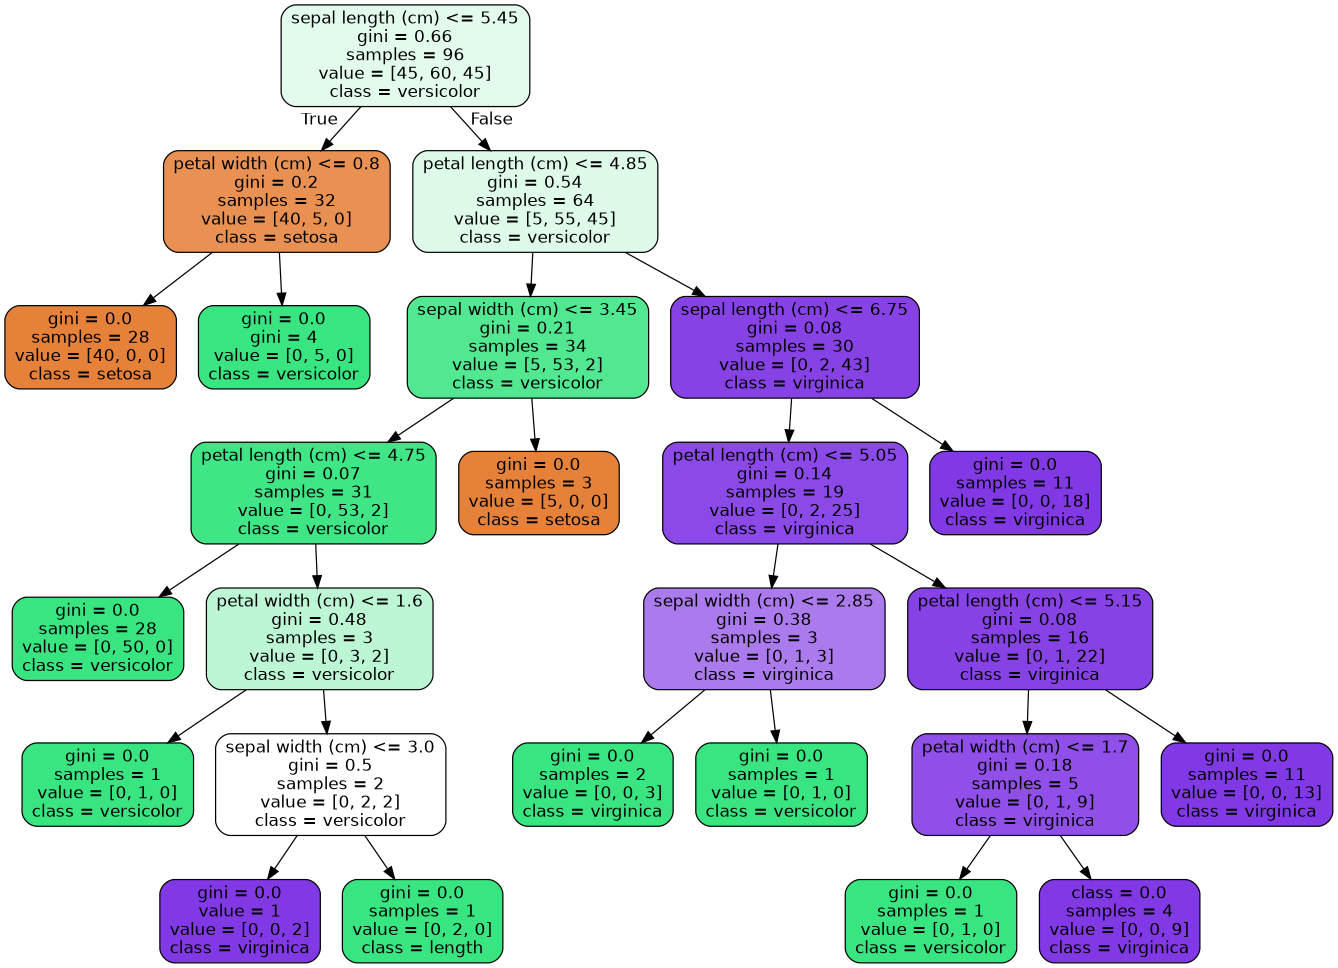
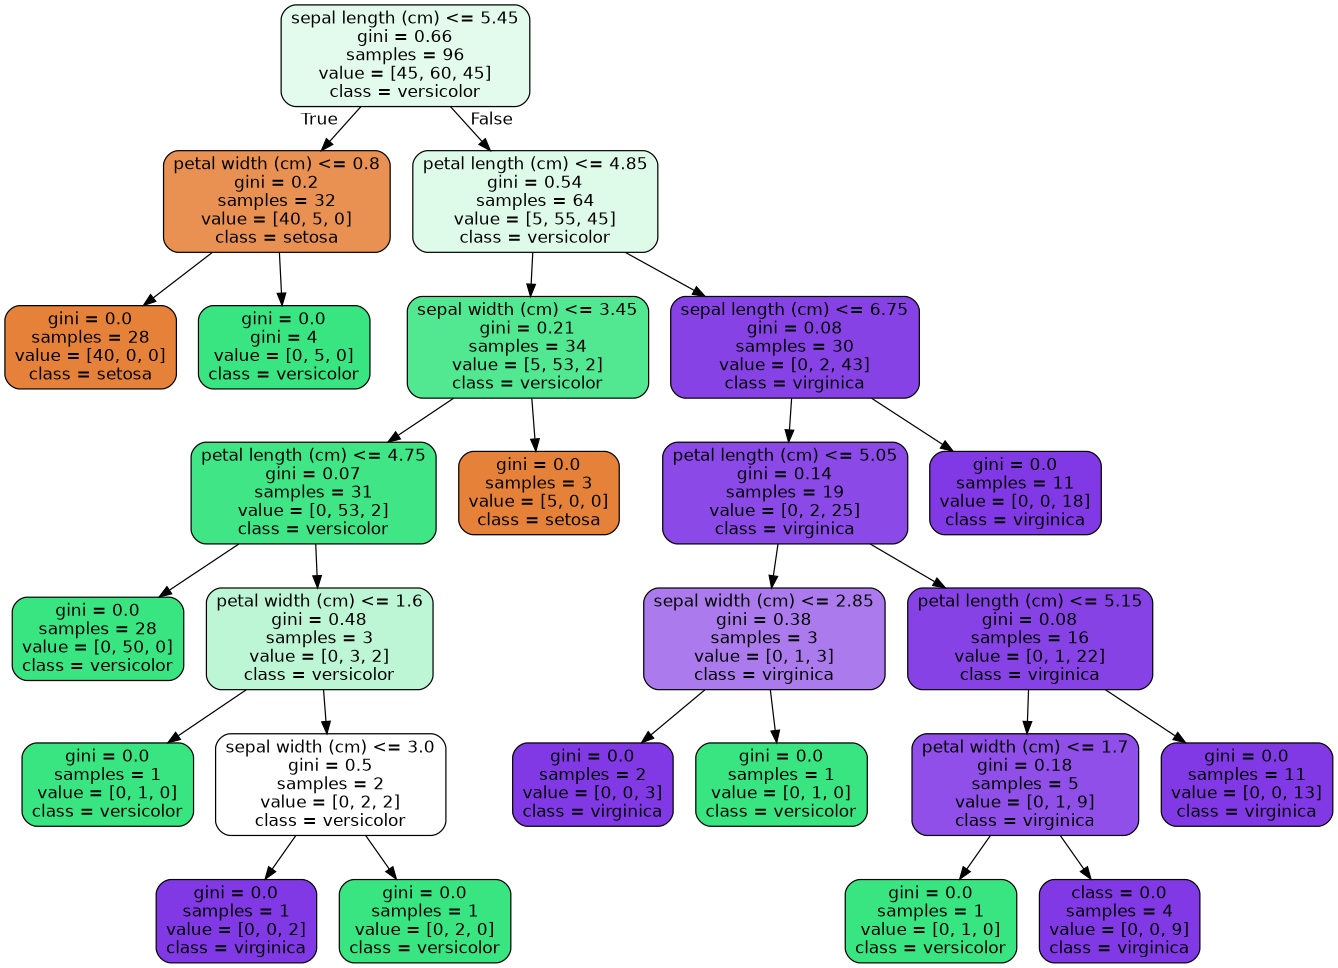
node "gini = 0.0 samples = 2 value = [0, 0, 3] class = virginica": fillcolor #39e581 -> #8139e5
node "gini = 0.0 value = 1 value = [0, 0, 2] class = virginica": label "gini = 0.0 value = 1 value = [0, 0, 2] class = virginica" -> "gini = 0.0 samples = 1 value = [0, 0, 2] class = virginica"
node "gini = 0.0 samples = 1 value = [0, 2, 0] class = length": label "gini = 0.0 samples = 1 value = [0, 2, 0] class = length" -> "gini = 0.0 samples = 1 value = [0, 2, 0] class = versicolor"
